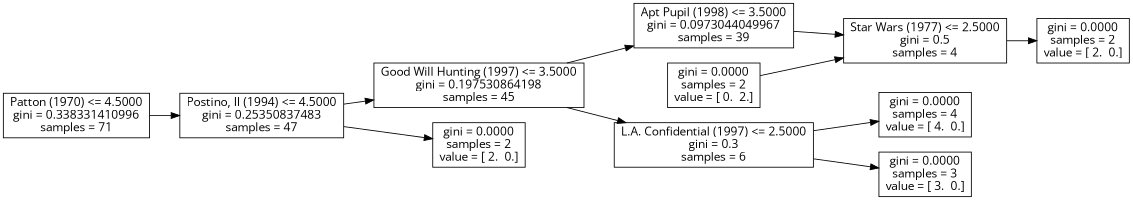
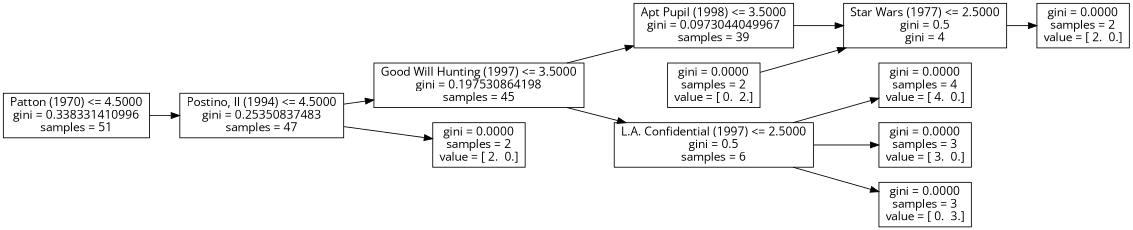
node "Star Wars (1977) <= 2.5000 gini = 0.5 samples = 4": label "Star Wars (1977) <= 2.5000 gini = 0.5 samples = 4" -> "Star Wars (1977) <= 2.5000 gini = 0.5 gini = 4"
node "Patton (1970) <= 4.5000 gini = 0.338331410996 samples = 71": label "Patton (1970) <= 4.5000 gini = 0.338331410996 samples = 71" -> "Patton (1970) <= 4.5000 gini = 0.338331410996 samples = 51"
node "L.A. Confidential (1997) <= 2.5000 gini = 0.3 samples = 6": label "L.A. Confidential (1997) <= 2.5000 gini = 0.3 samples = 6" -> "L.A. Confidential (1997) <= 2.5000 gini = 0.5 samples = 6"
node "gini = 0.0000 samples = 3 value = [ 0.  3.]": added
